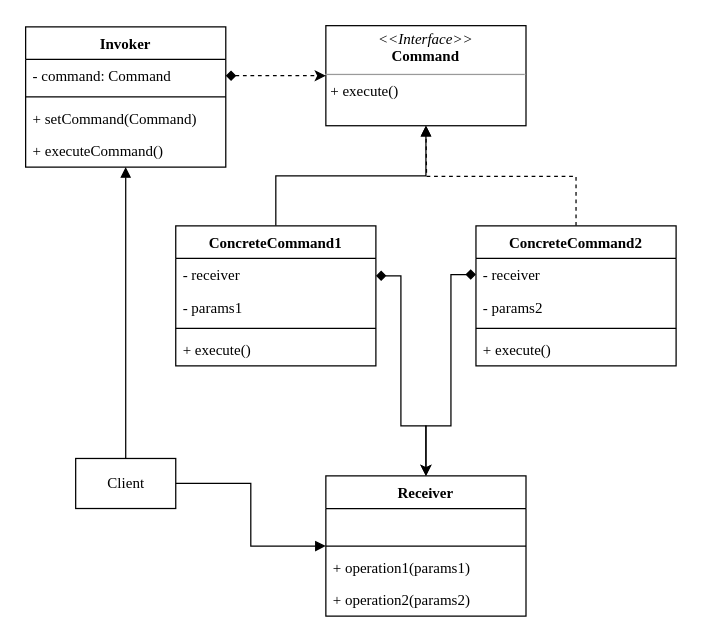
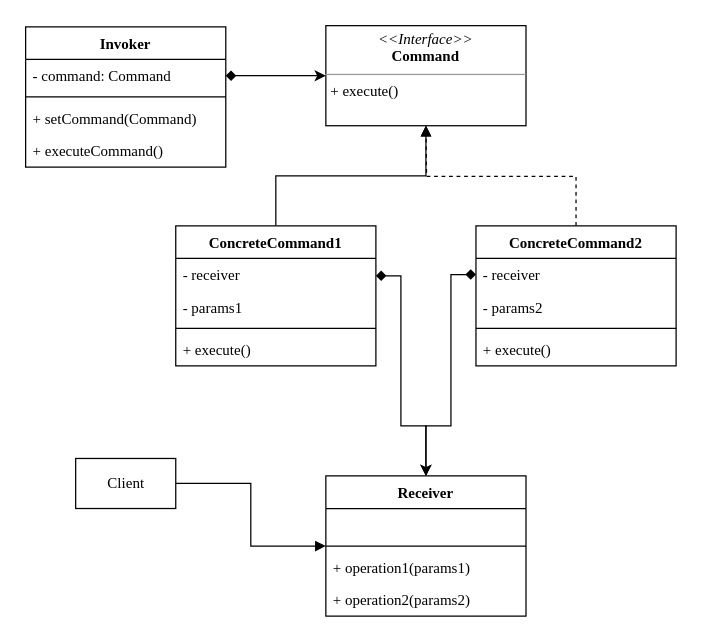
edge "- command: Command" -- "<<Interface>> Command + execute()": style dashed -> solid
edge "Client" -> "Invoker": removed
